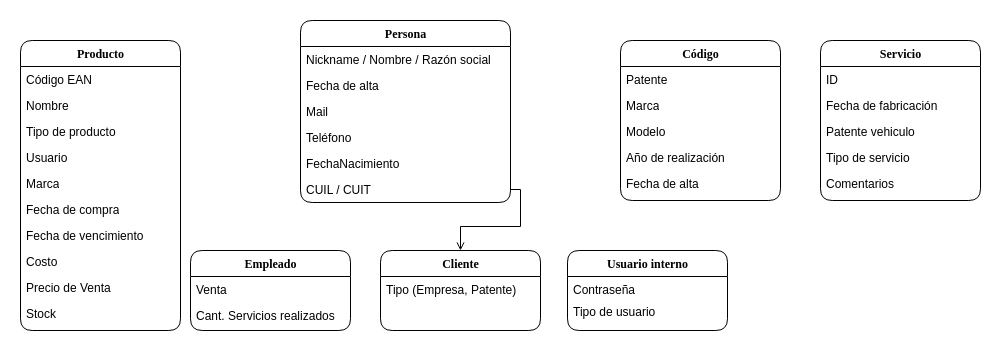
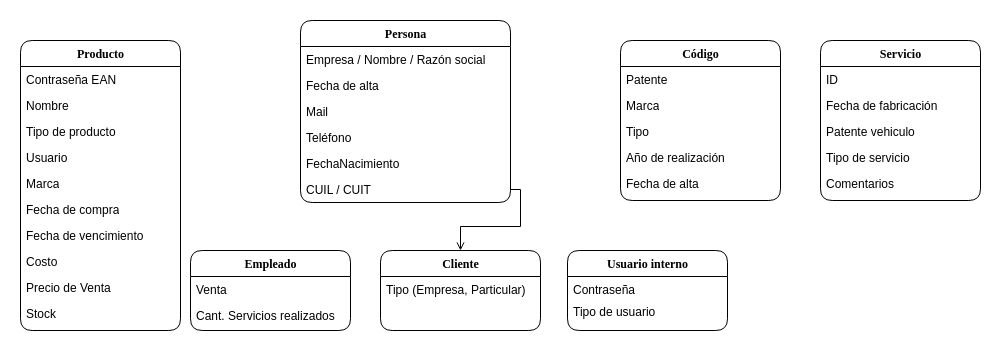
node "Nickname / Nombre / Razón social": label "Nickname / Nombre / Razón social" -> "Empresa / Nombre / Razón social"
node "Código EAN": label "Código EAN" -> "Contraseña EAN"
node "Modelo": label "Modelo" -> "Tipo"
node "Tipo (Empresa, Patente)": label "Tipo (Empresa, Patente)" -> "Tipo (Empresa, Particular)"
